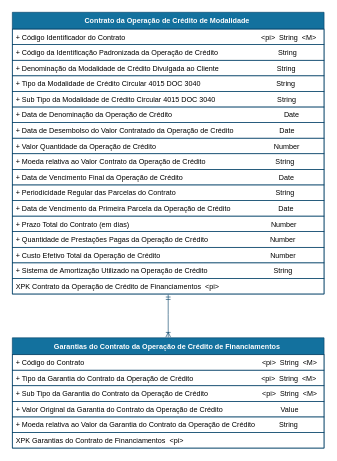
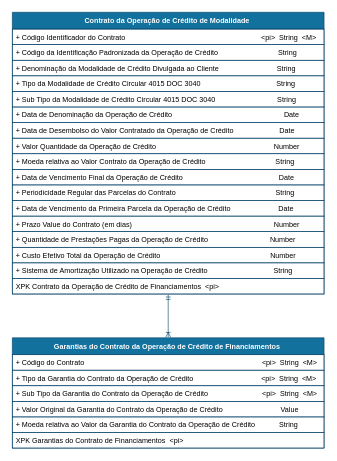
node "+ Prazo Total do Contrato (em dias) Number": label "+ Prazo Total do Contrato (em dias) Number" -> "+ Prazo Value do Contrato (em dias) Number"
